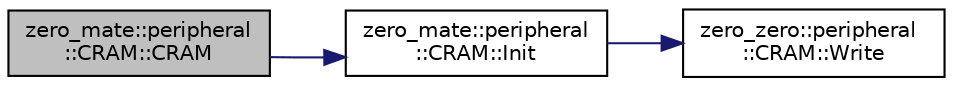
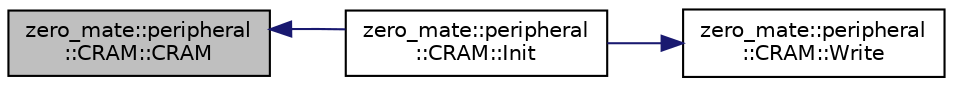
node "zero_zero::peripheral ::CRAM::Write": label "zero_zero::peripheral ::CRAM::Write" -> "zero_mate::peripheral ::CRAM::Write"
edge "zero_mate::peripheral ::CRAM::CRAM" -> "zero_mate::peripheral ::CRAM::Init": reversed
